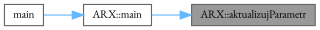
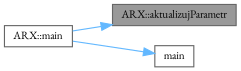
edge "main" -> "ARX::main": reversed
